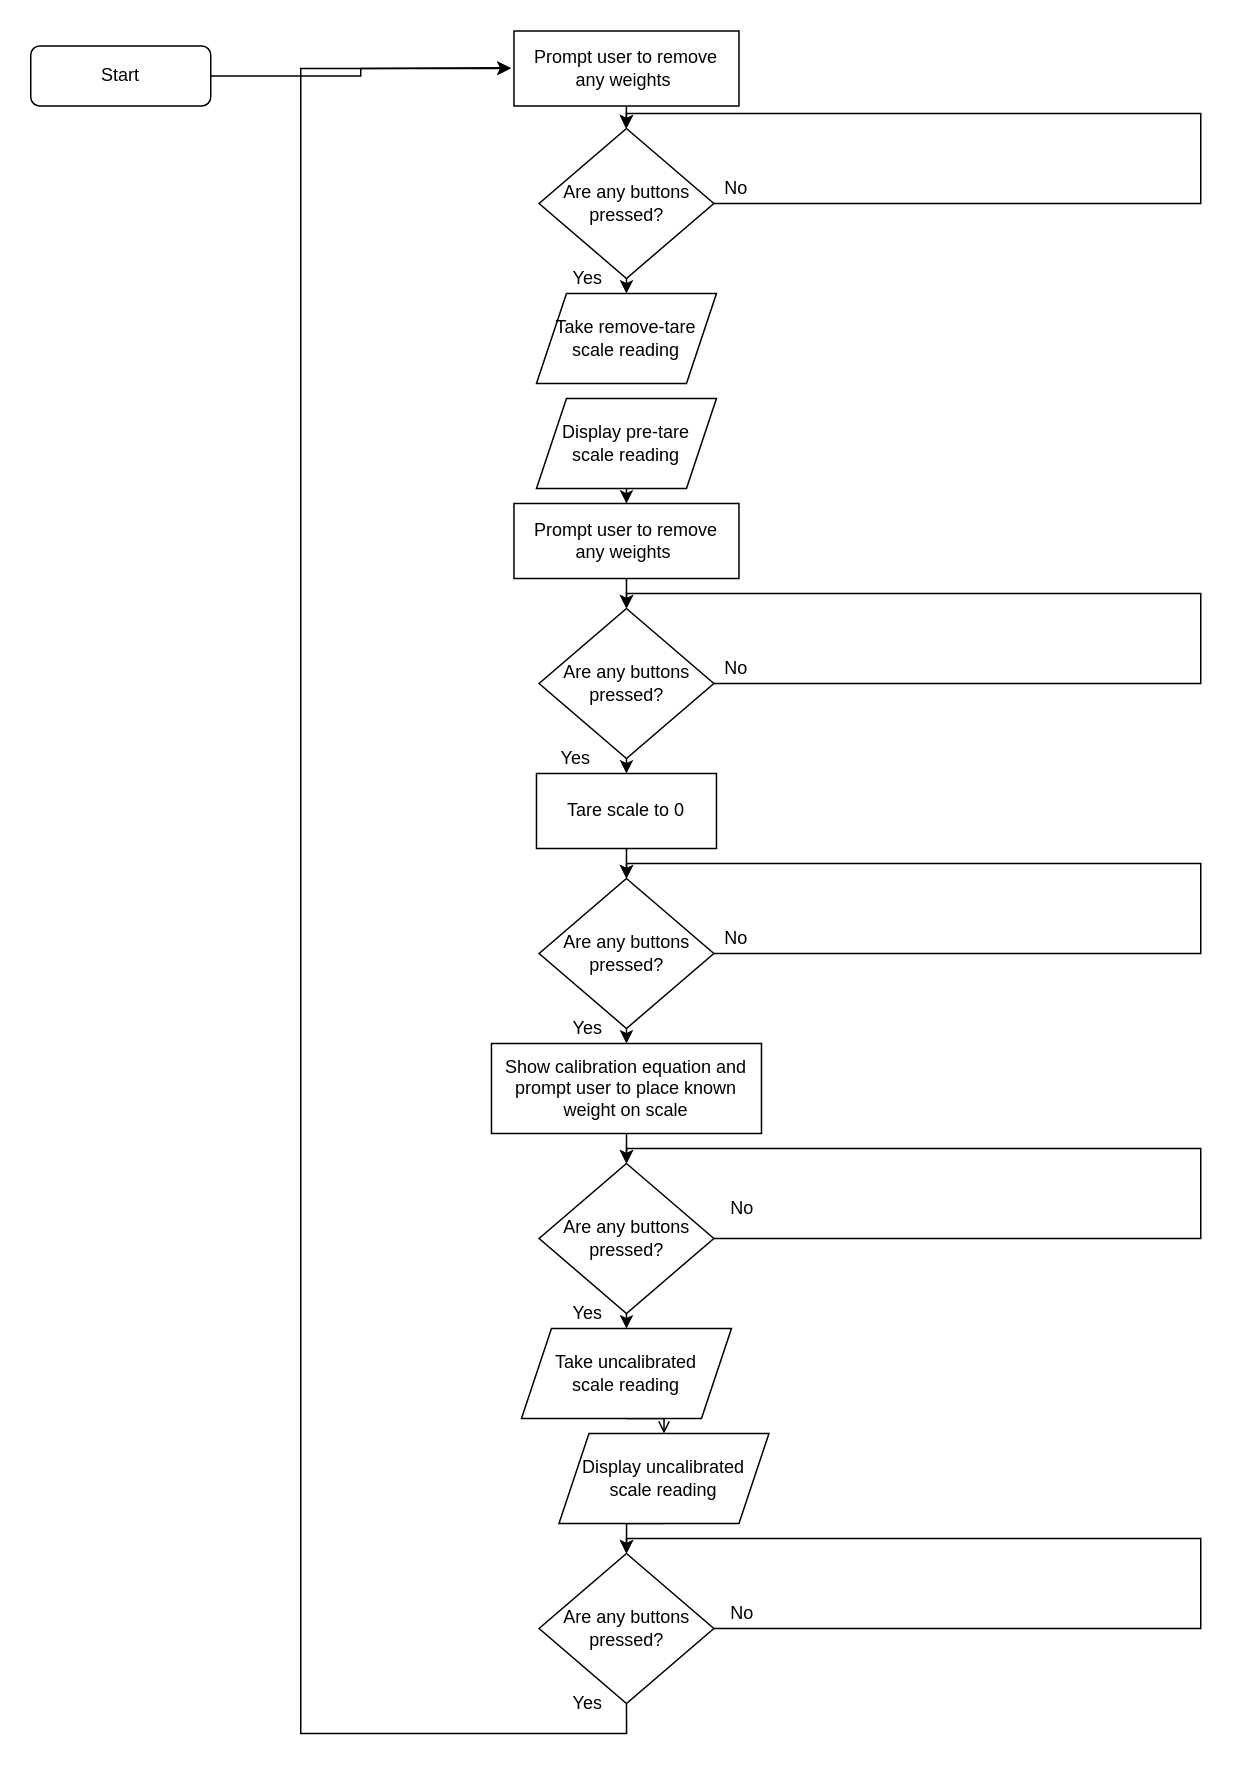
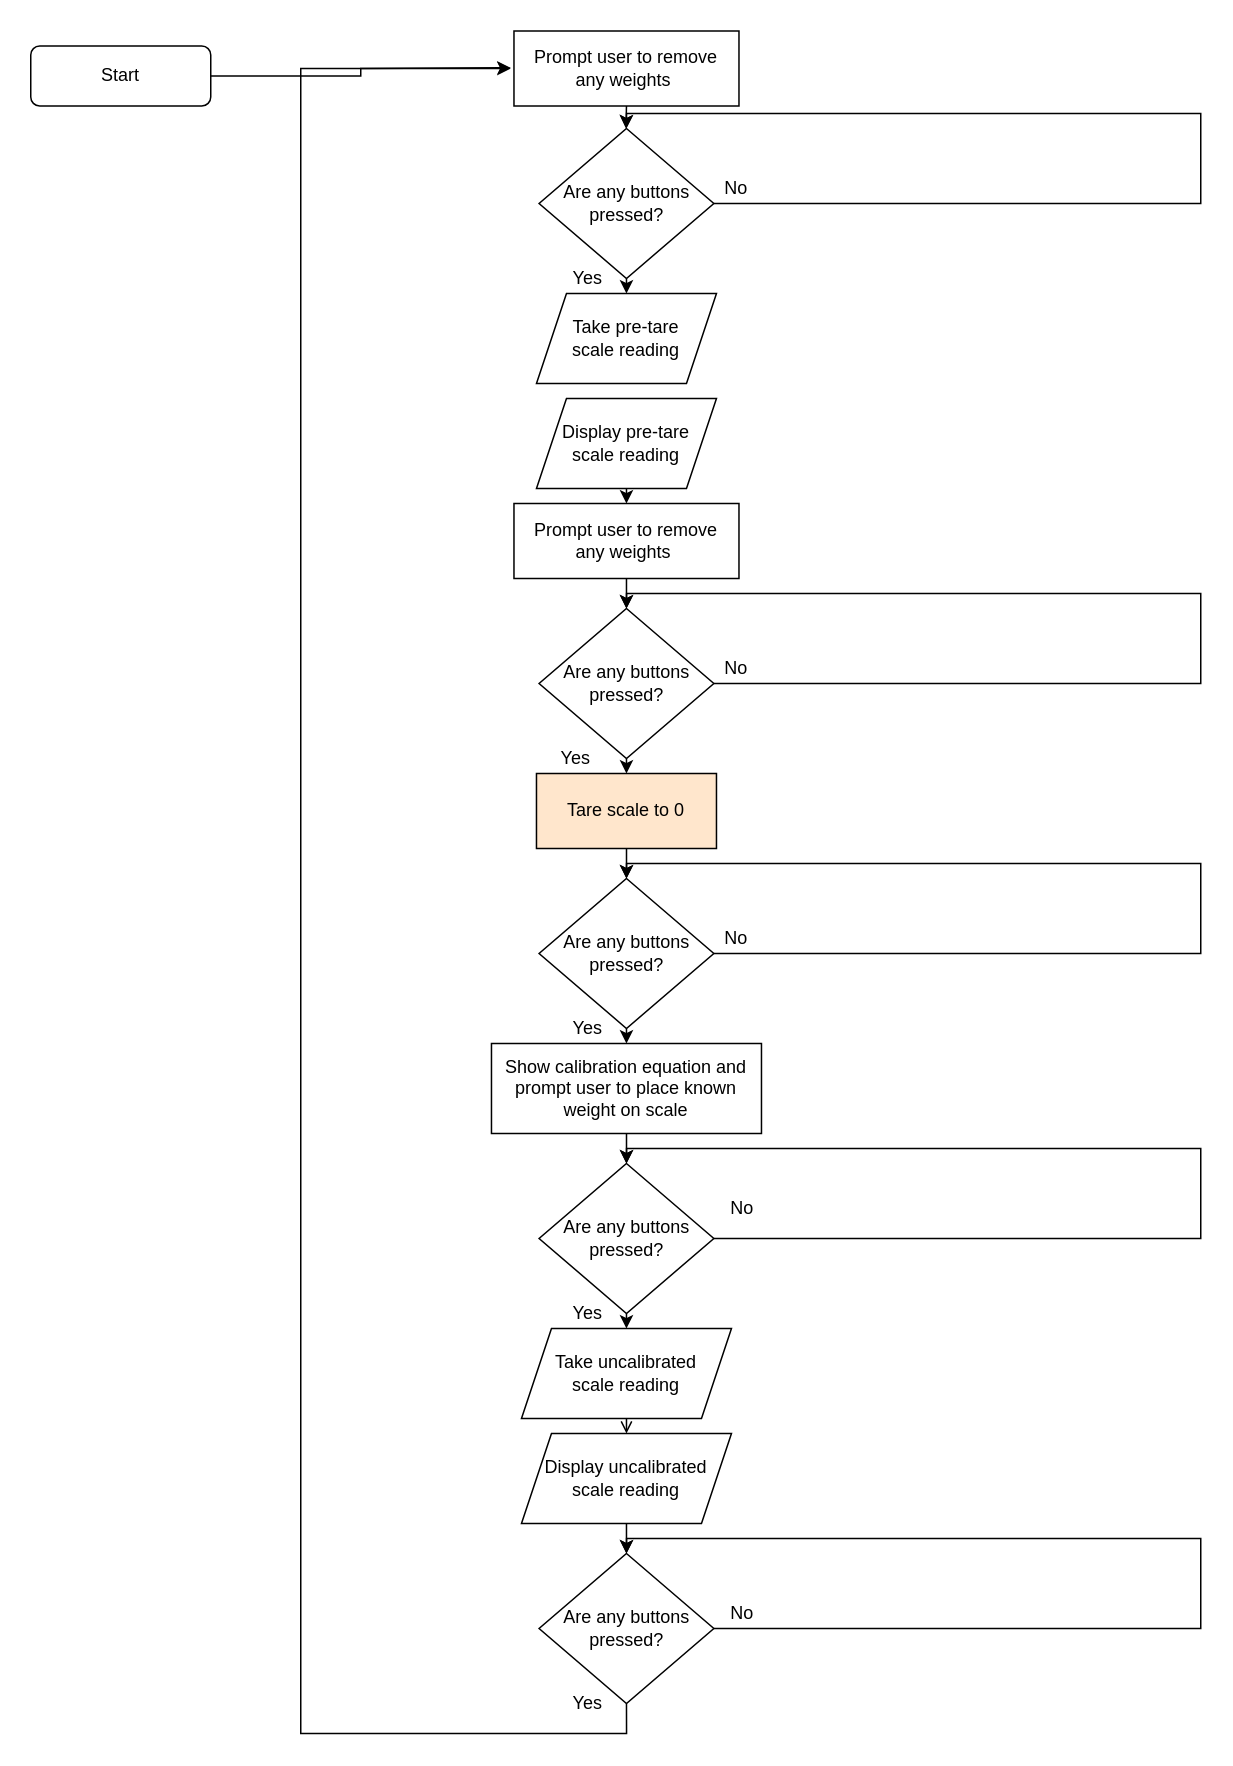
node "Take remove-tare scale reading": label "Take remove-tare scale reading" -> "Take pre-tare scale reading"
node "Tare scale to 0": fillcolor #ffffff -> #ffe6cc
node "Display uncalibrated scale reading": moved (664, 1478) -> (626, 1478)
